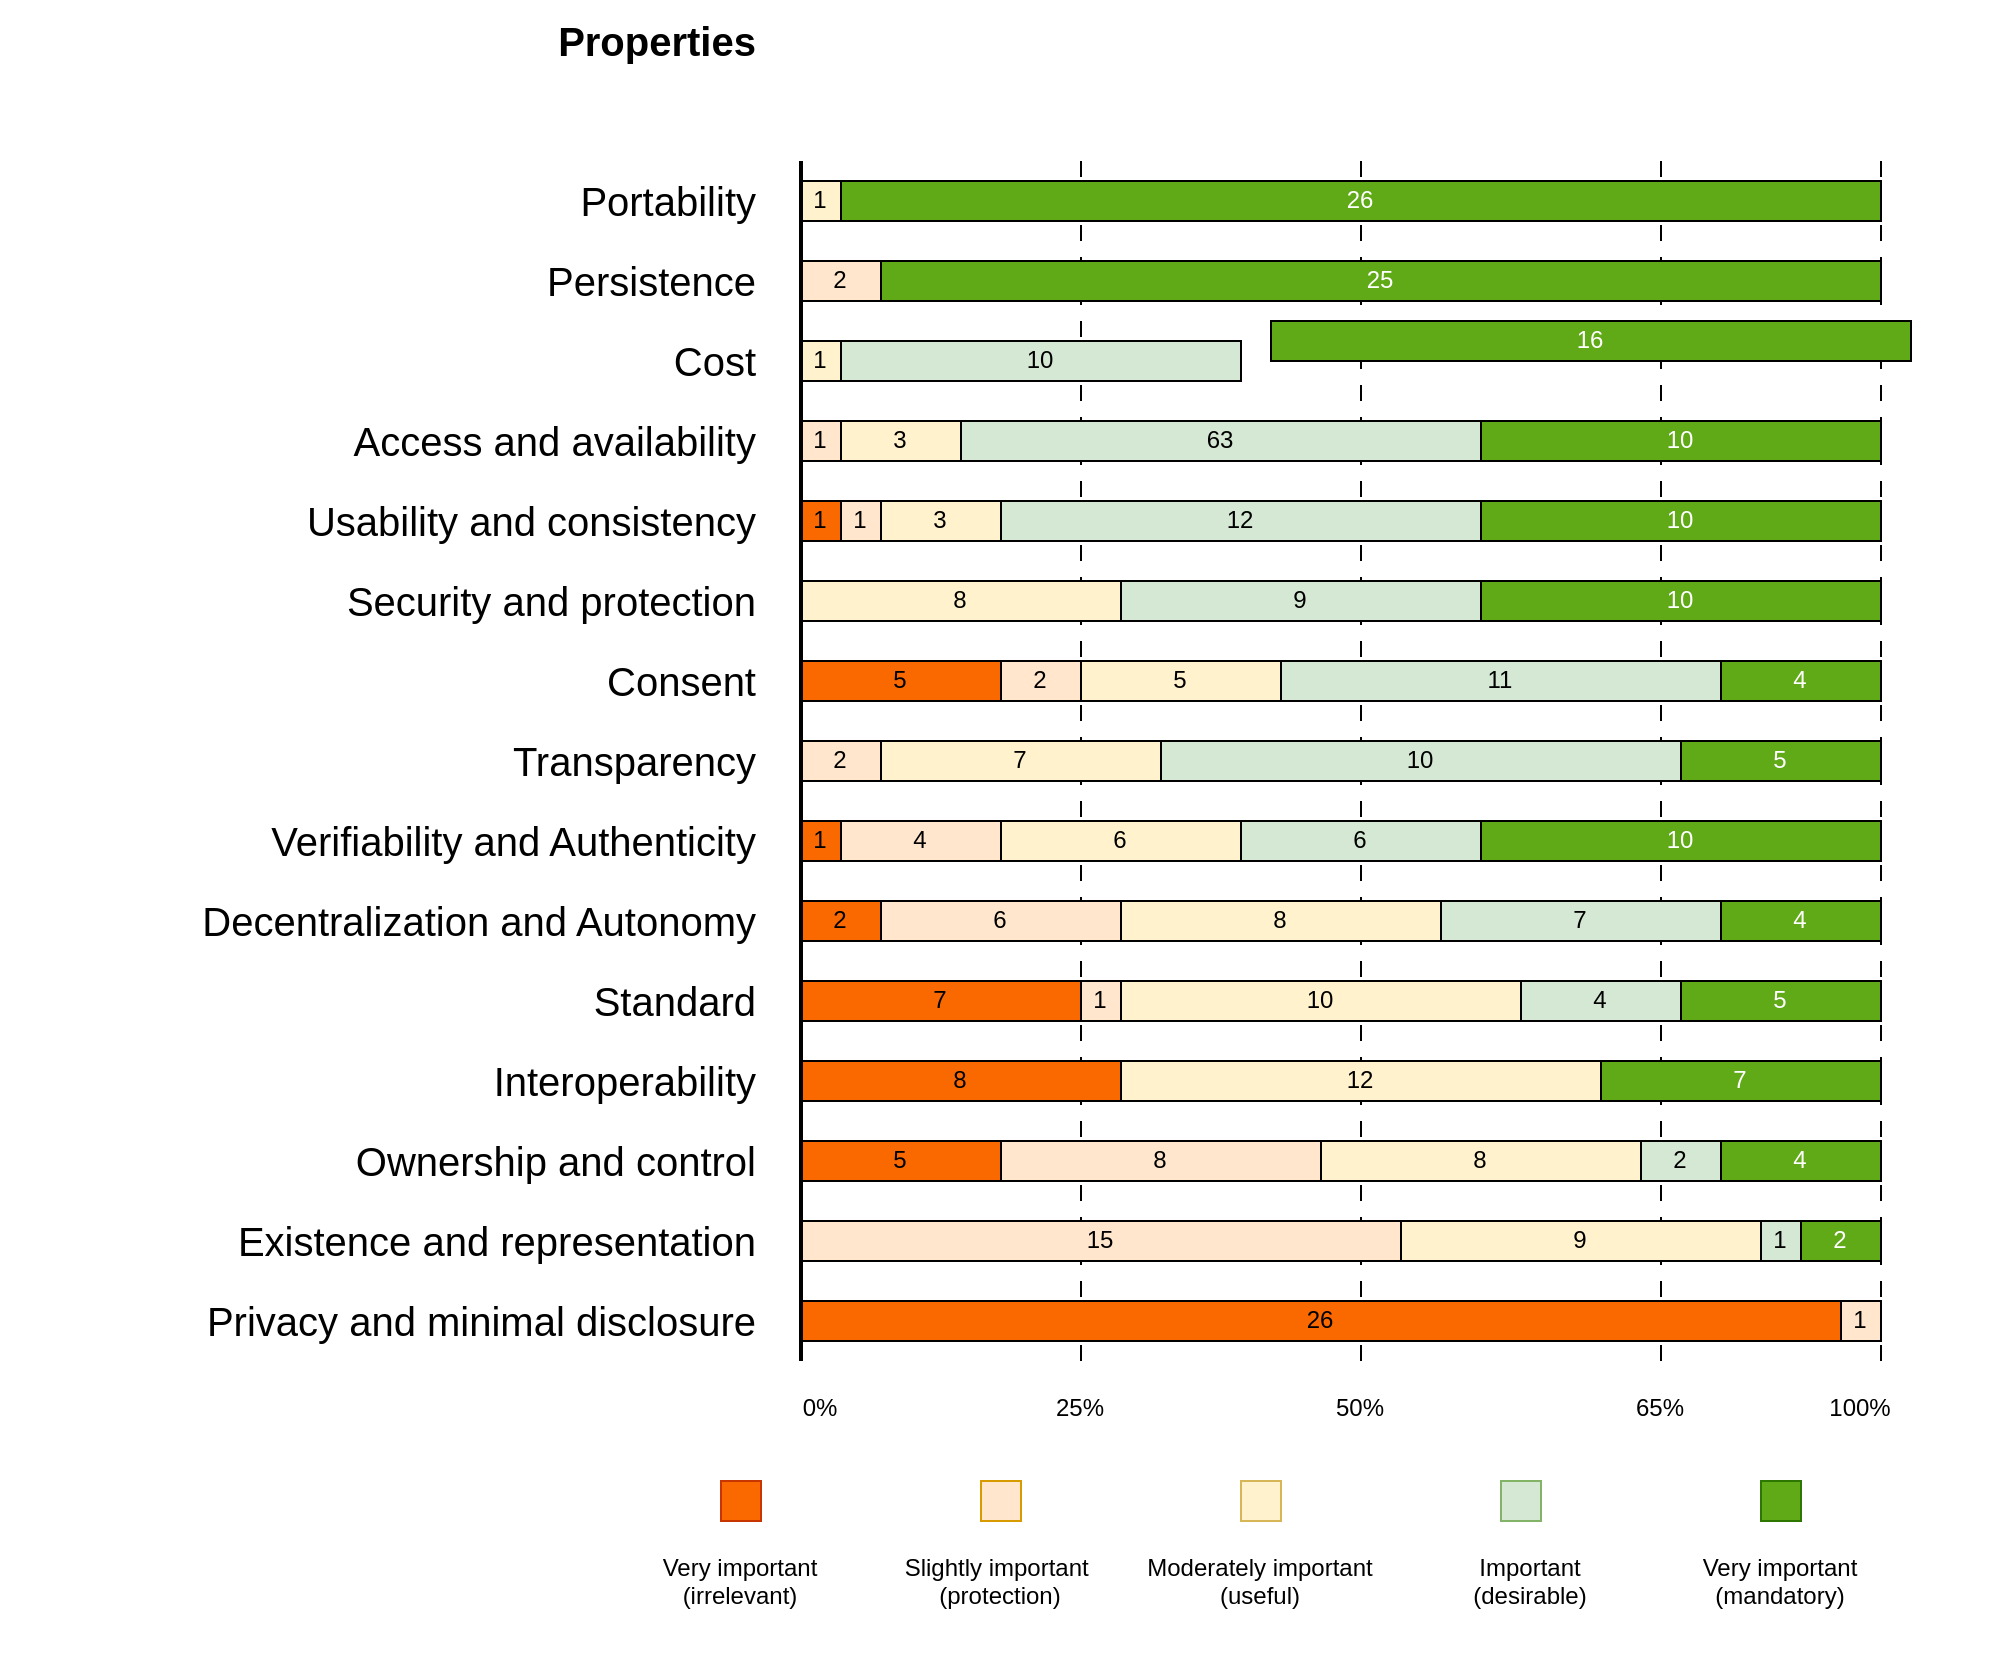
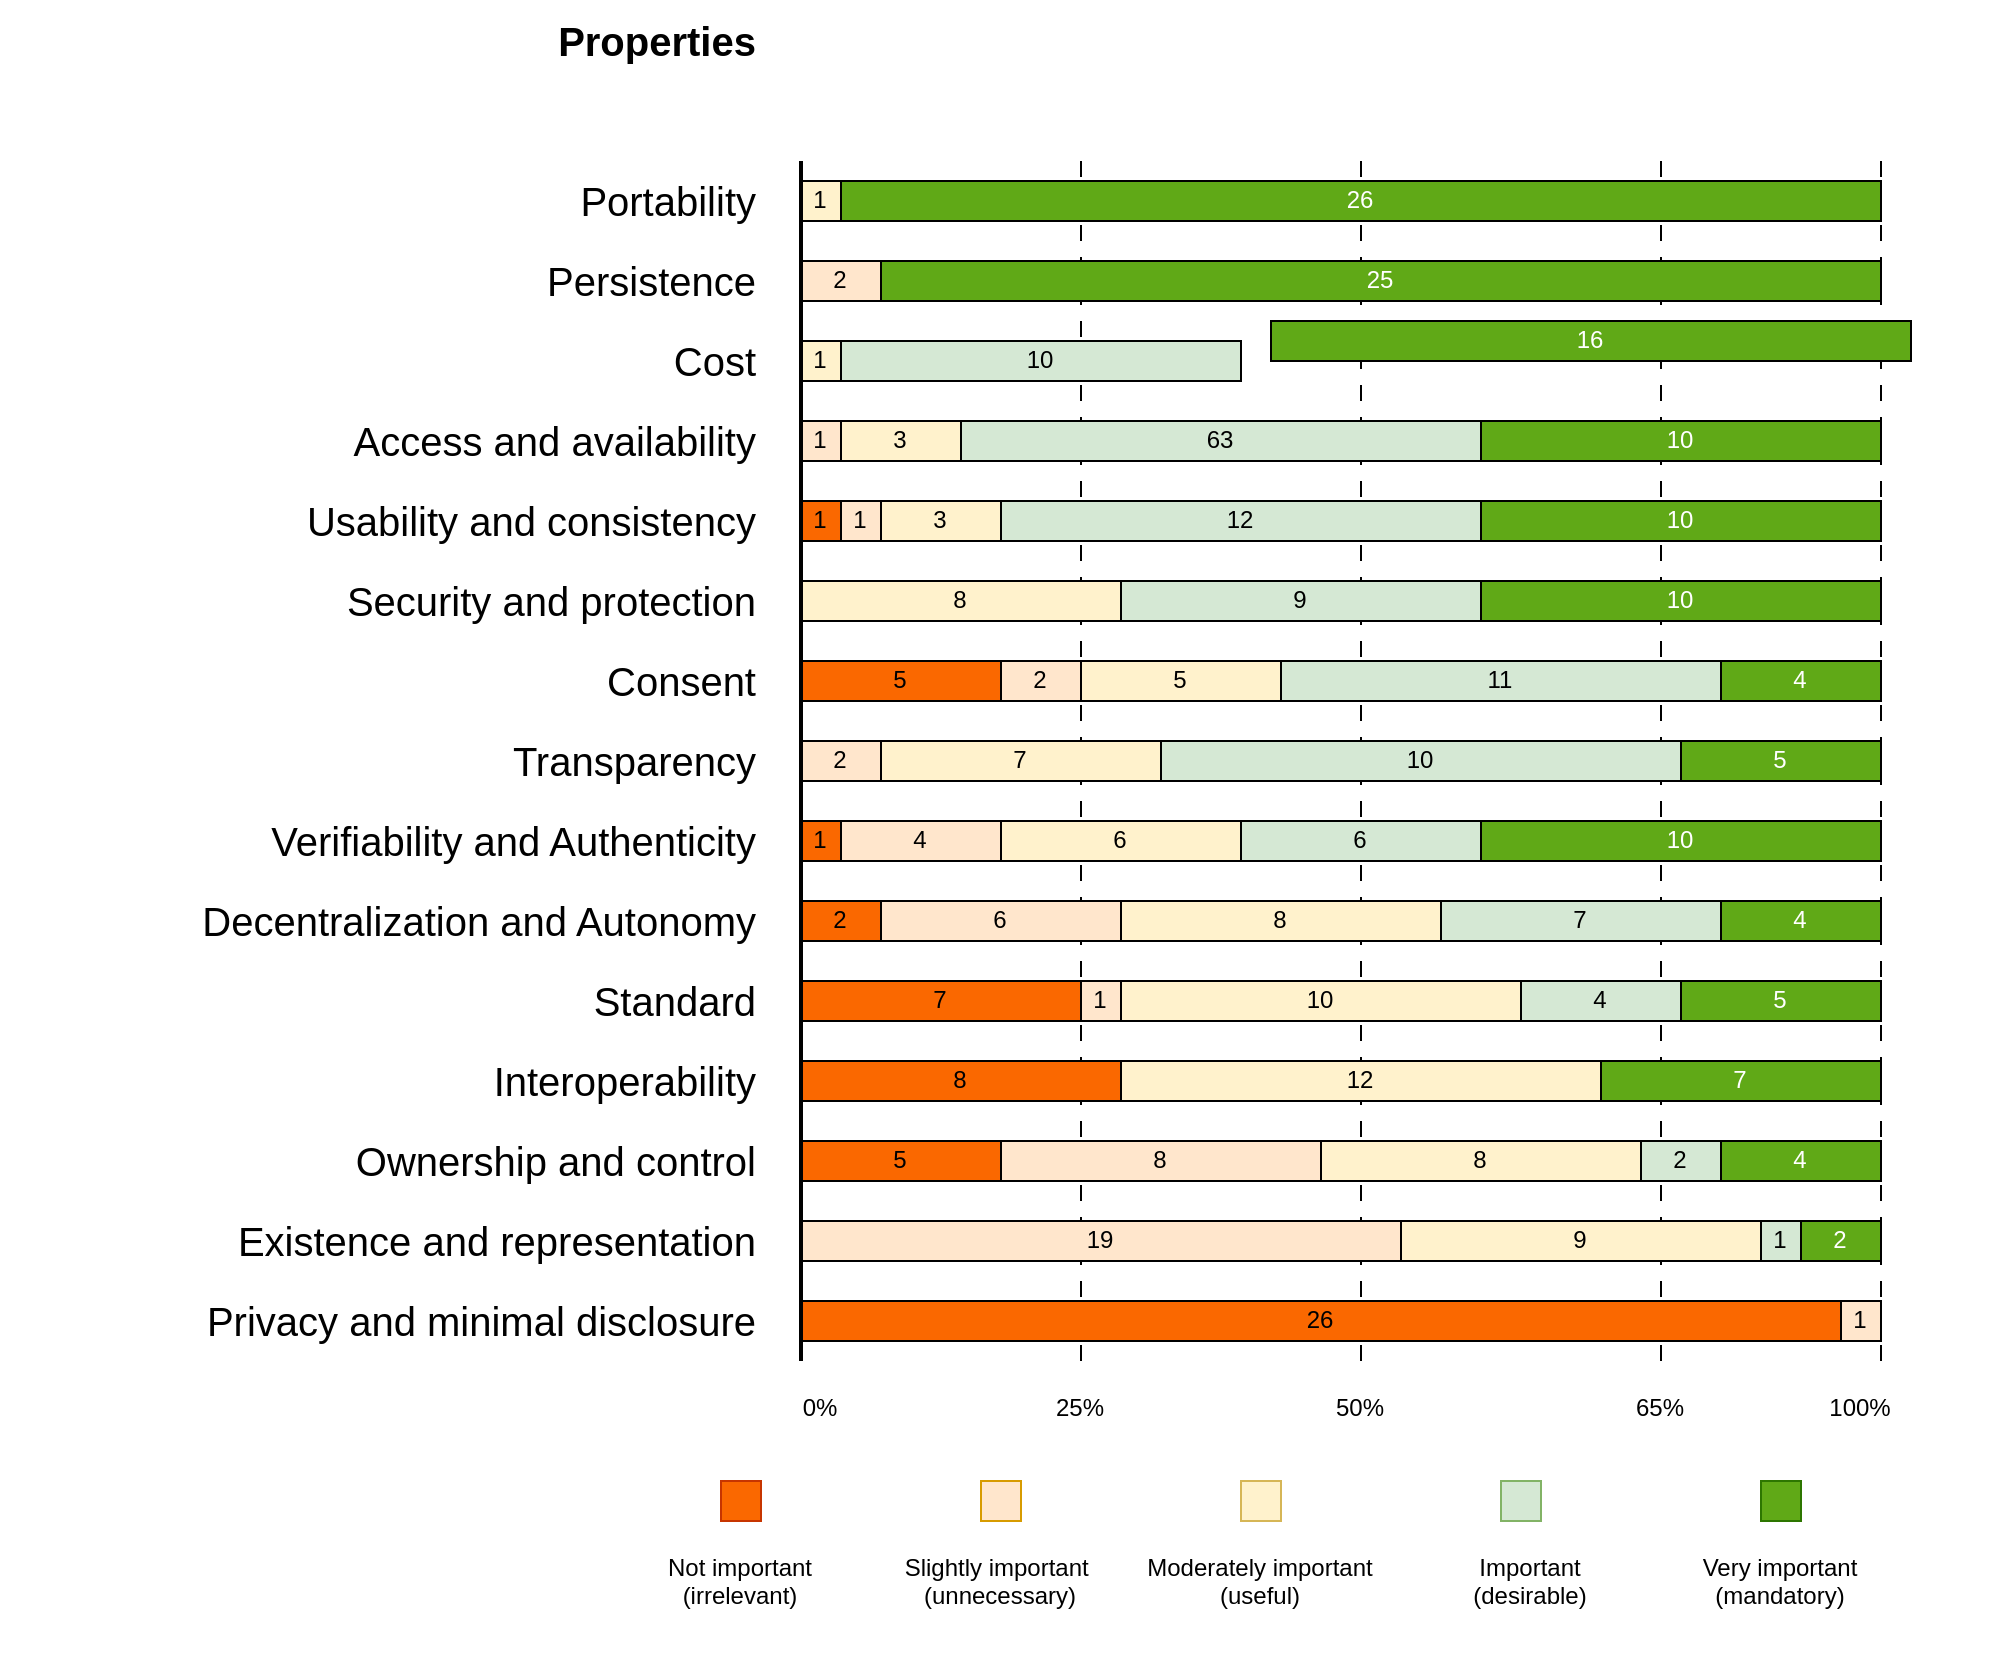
node "15": label "15" -> "19"
node "Very important (irrelevant)": label "Very important (irrelevant)" -> "Not important (irrelevant)"
node "Slightly important (protection)": label "Slightly important (protection)" -> "Slightly important (unnecessary)"
